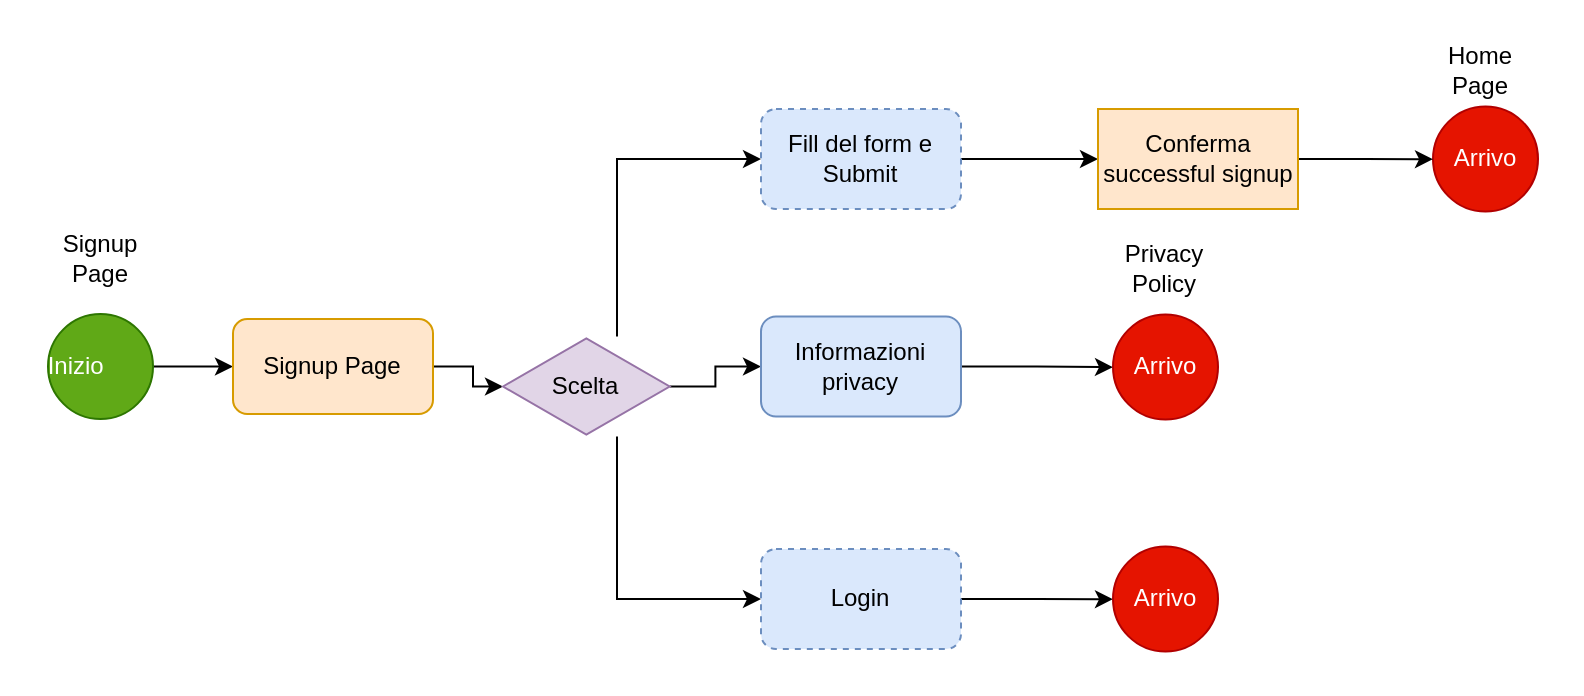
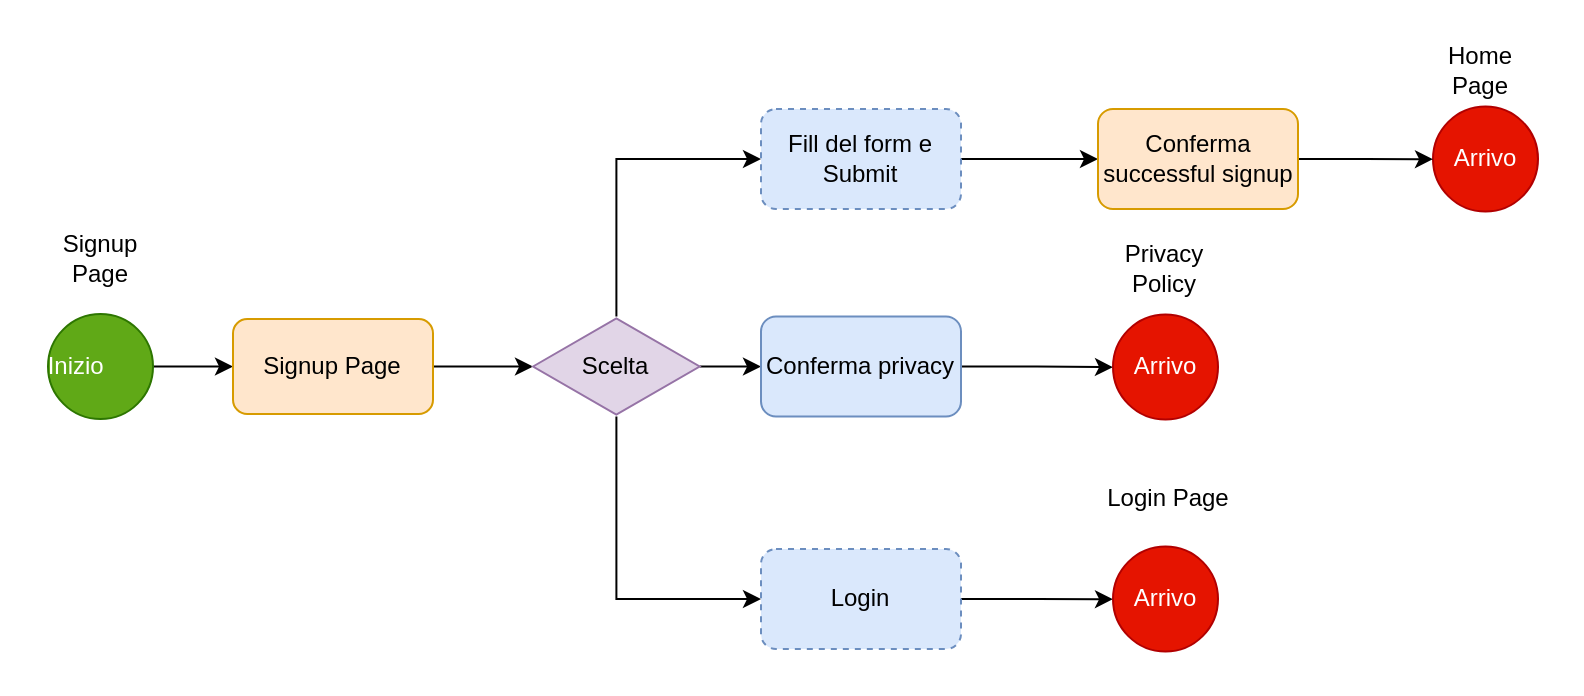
node "Conferma successful signup": shape rectangle -> rounded rectangle
node "Informazioni privacy": label "Informazioni privacy" -> "Conferma privacy"
node "Scelta": moved (586, 387) -> (616, 367)
node "Login Page": added
